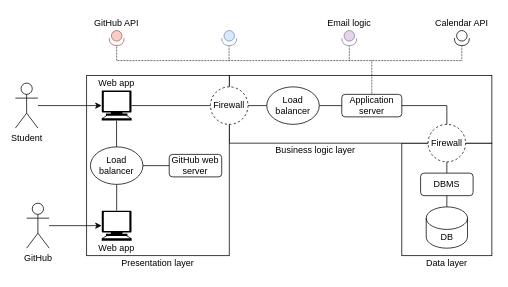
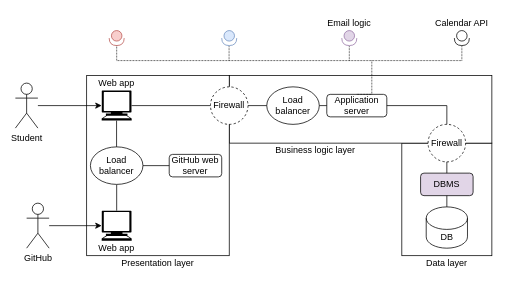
node "GitHub API": removed
node "Application server": moved (372, 105) -> (357, 105)
node "DBMS": fillcolor #ffffff -> #e1d5e7
